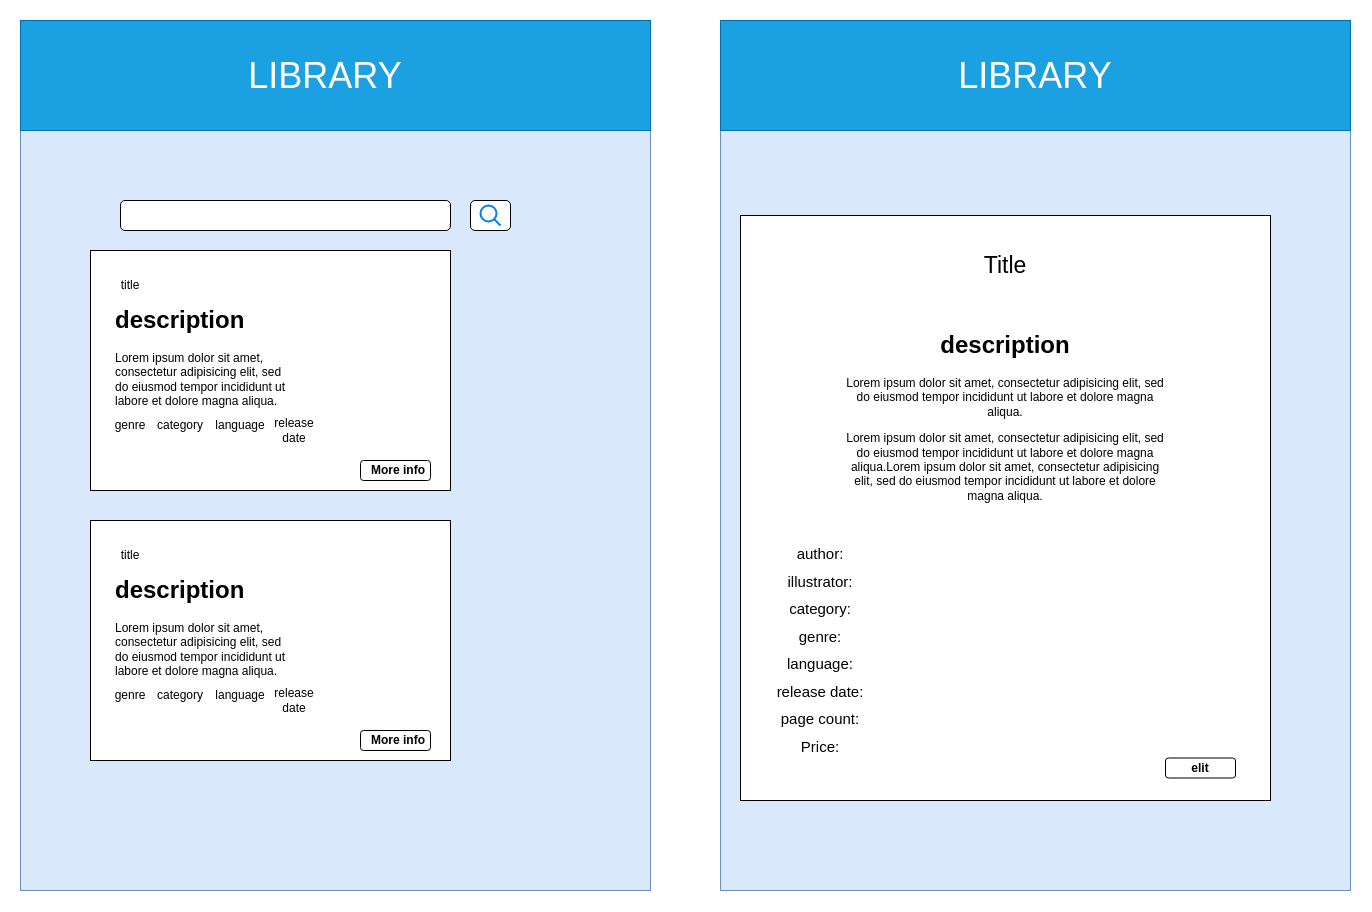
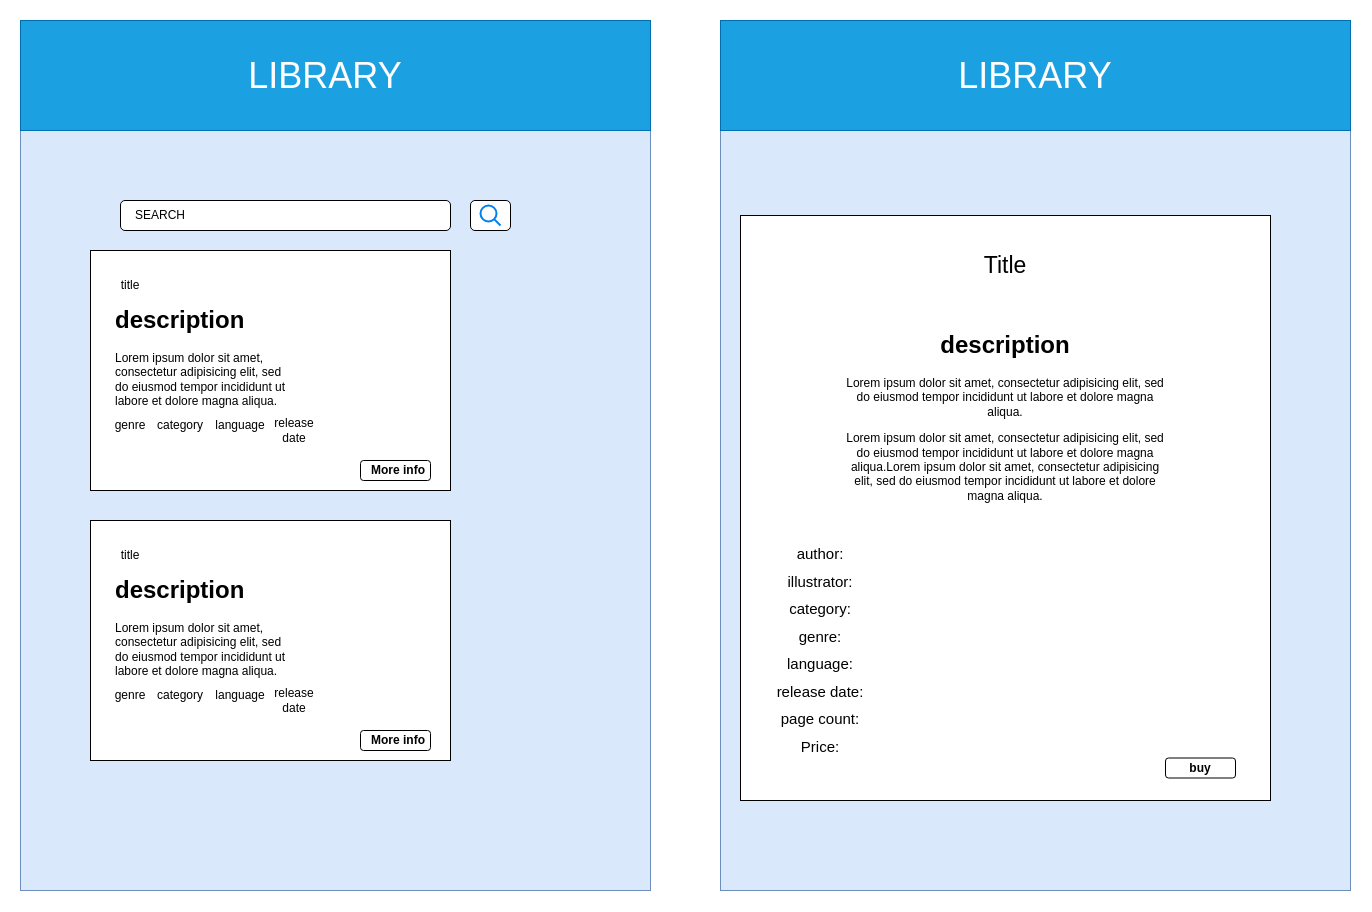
node "SEARCH": added
node "elit": label "elit" -> "buy"
